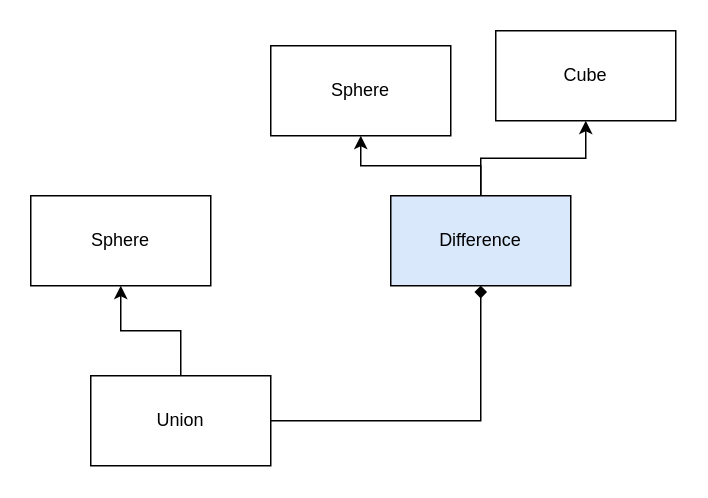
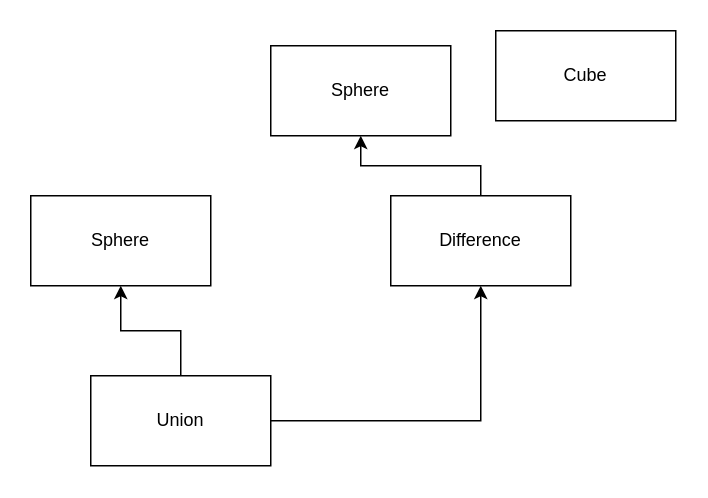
edge "Difference" -> "Cube": removed
node "Difference": fillcolor #dae8fc -> #ffffff
edge "Union" -> "Difference": arrowhead diamond -> classic
